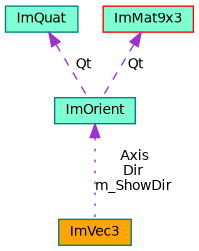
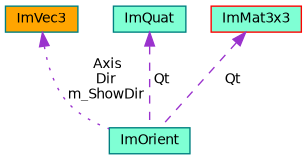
node "ImMat9x3": label "ImMat9x3" -> "ImMat3x3"
edge "ImVec3" -> "ImOrient": reversed
